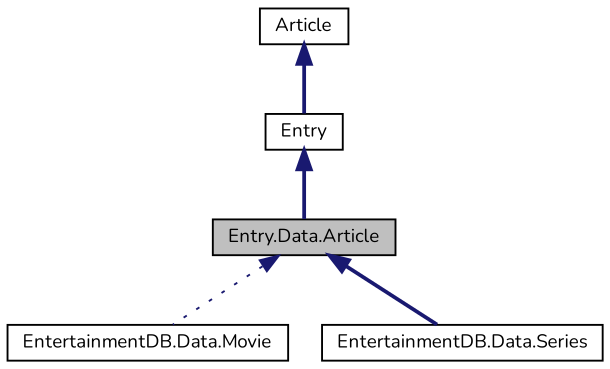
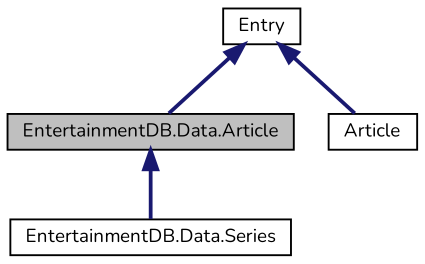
edge "Entry" -> "Article": reversed
node "Entry.Data.Article": label "Entry.Data.Article" -> "EntertainmentDB.Data.Article"
node "EntertainmentDB.Data.Movie": removed
